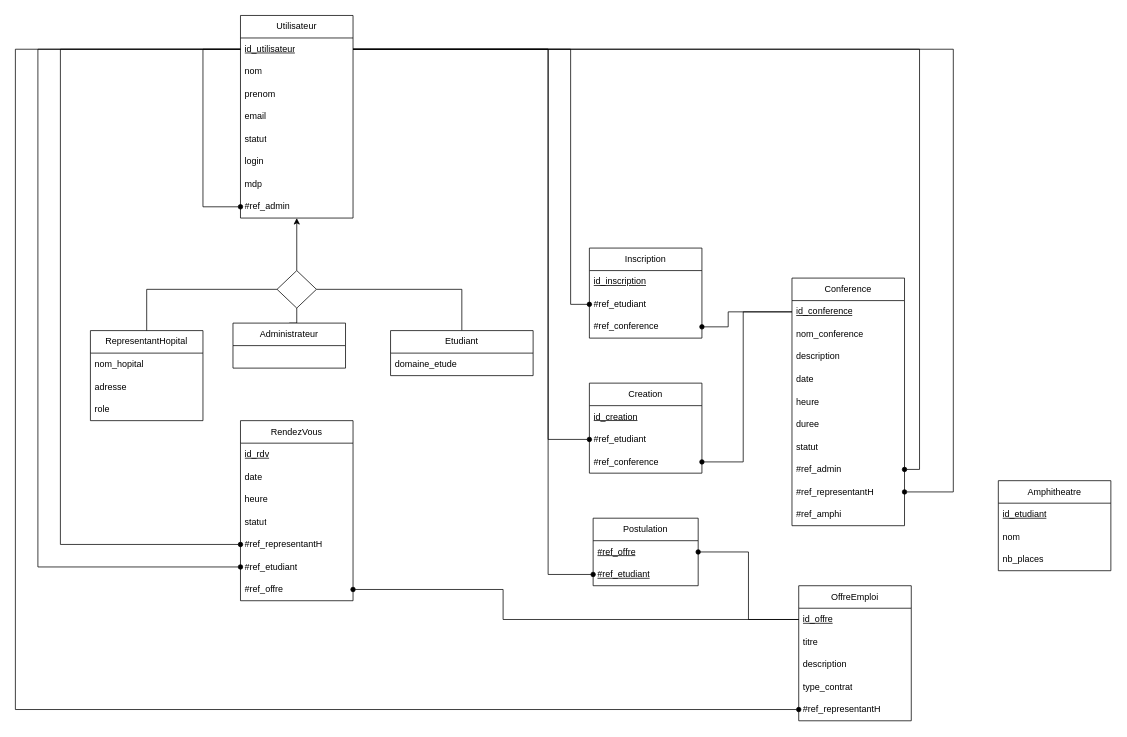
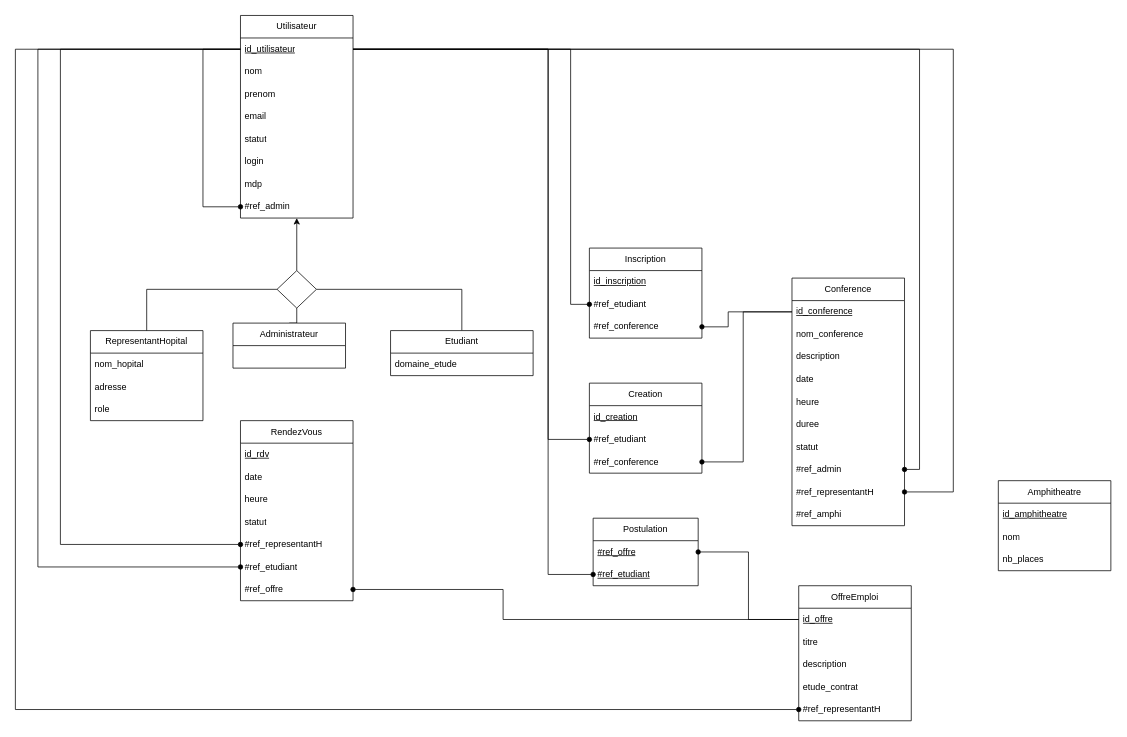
node "id_etudiant": label "id_etudiant" -> "id_amphitheatre"
node "type_contrat": label "type_contrat" -> "etude_contrat"
